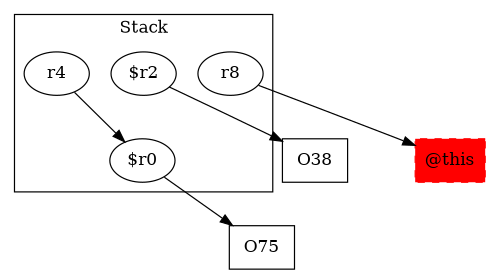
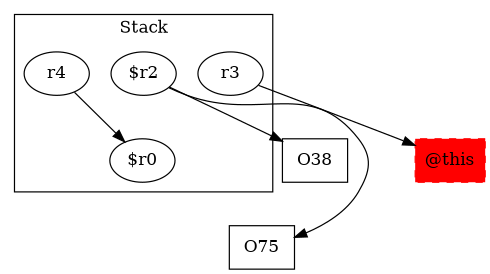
node "r8": label "r8" -> "r3"
edge "$r0" -> "O75": now "$r2" -> "O75"
